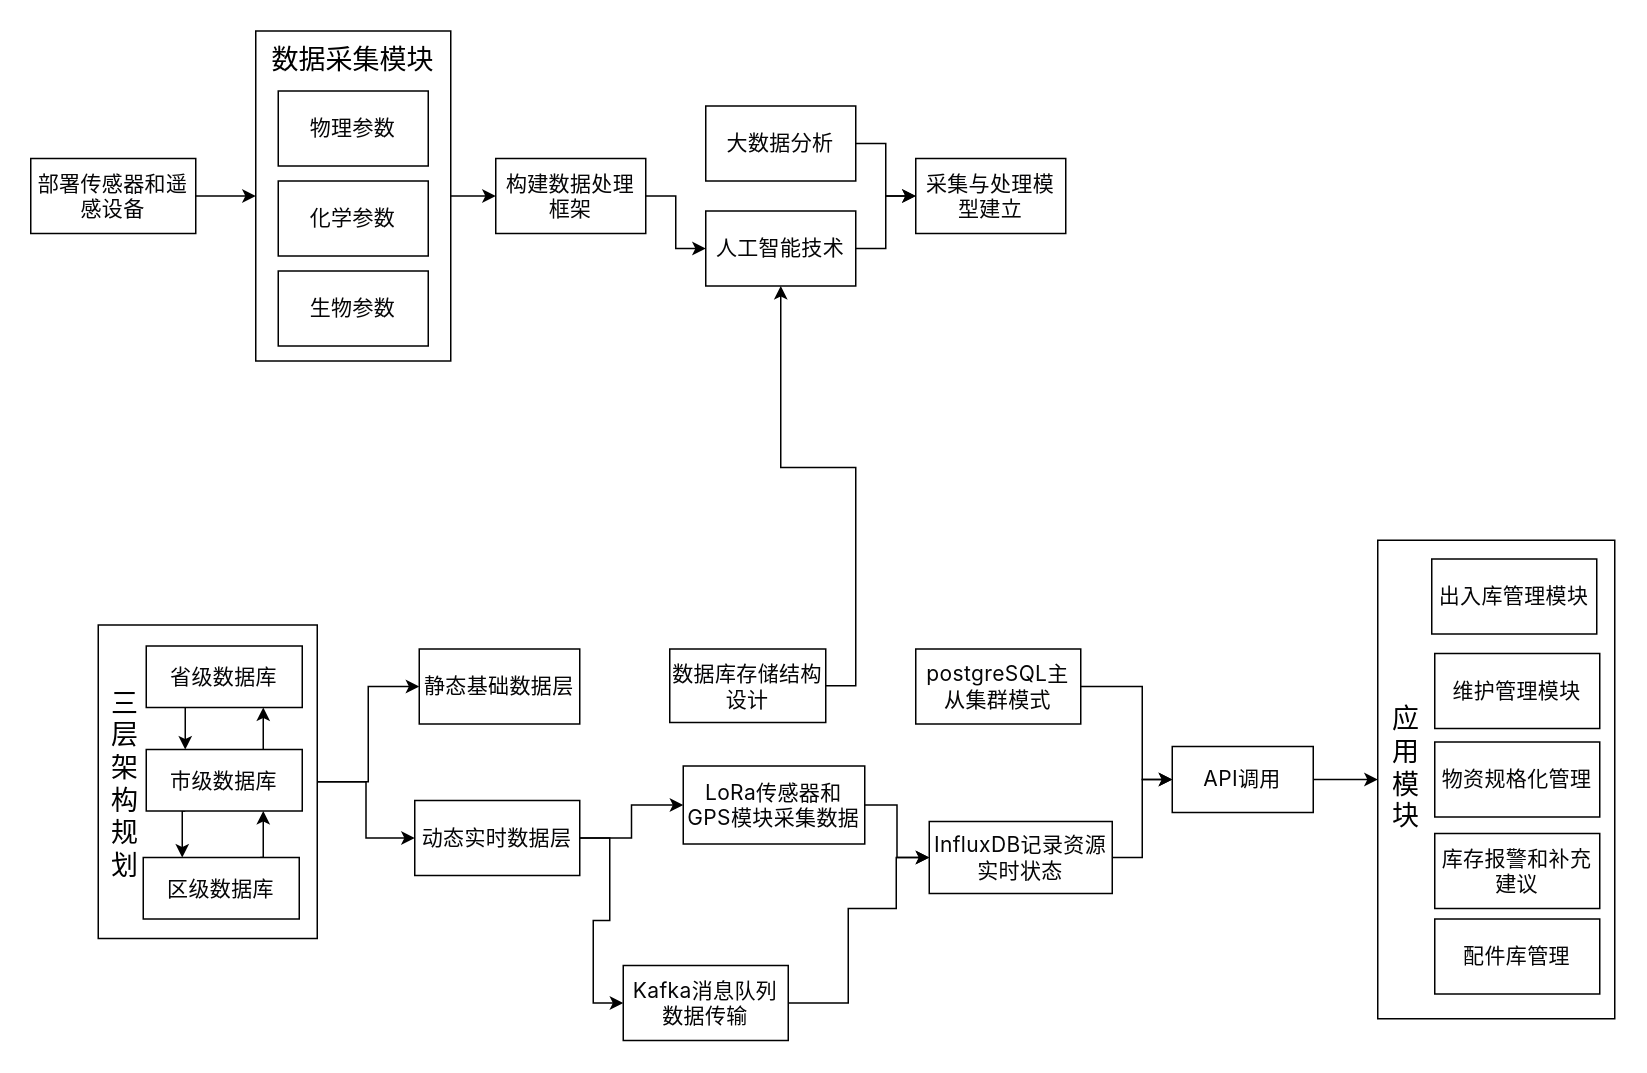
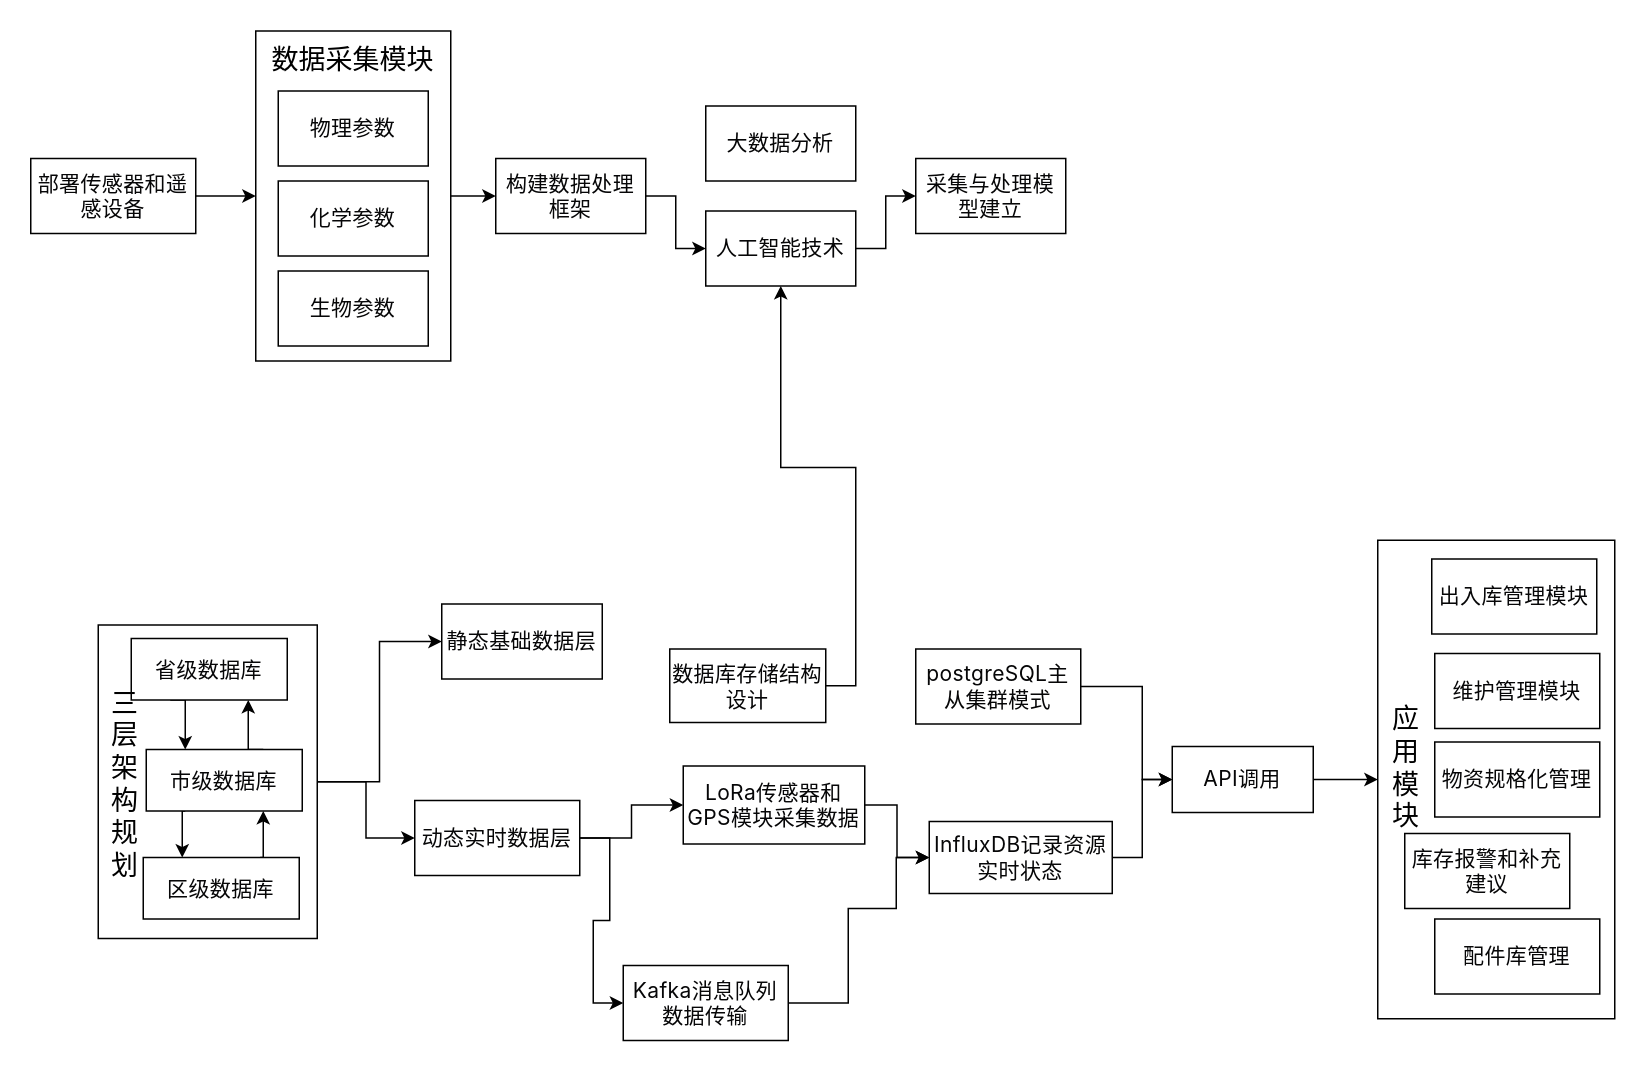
edge "大数据分析" -> "采集与处理模型建立": removed
node "省级数据库": moved (224, 677) -> (209, 669)
node "静态基础数据层": moved (500, 686) -> (522, 641)
node "库存报警和补充建议": moved (1517, 871) -> (1487, 871)
